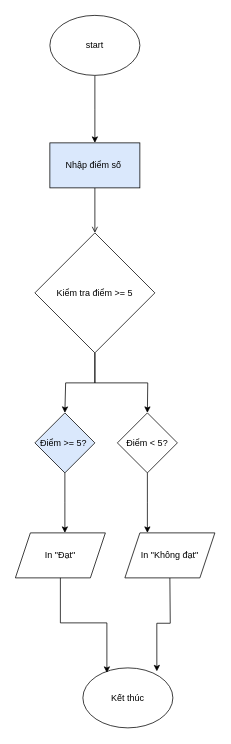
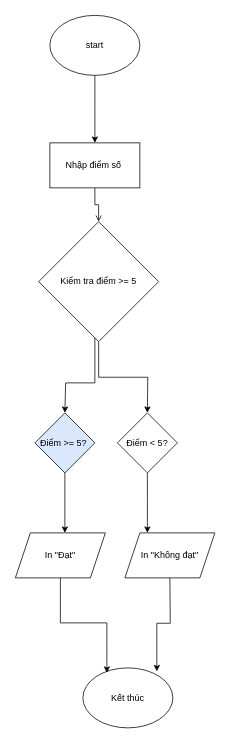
node "Nhập điểm số": fillcolor #dae8fc -> #ffffff
node "Kiểm tra điểm >= 5": moved (95, 293) -> (99, 282)
